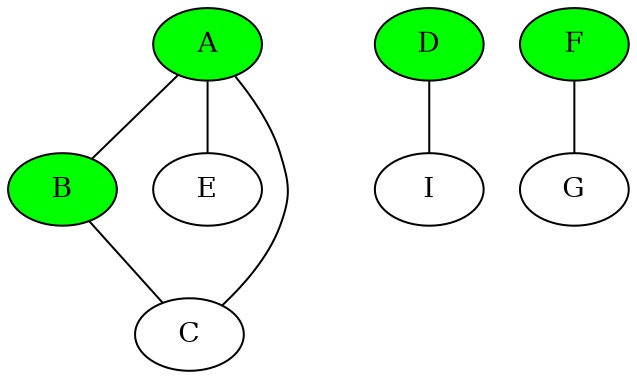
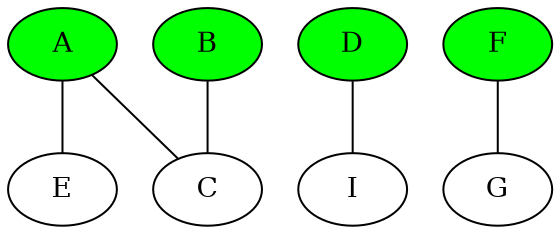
edge "A" -- "B": removed
